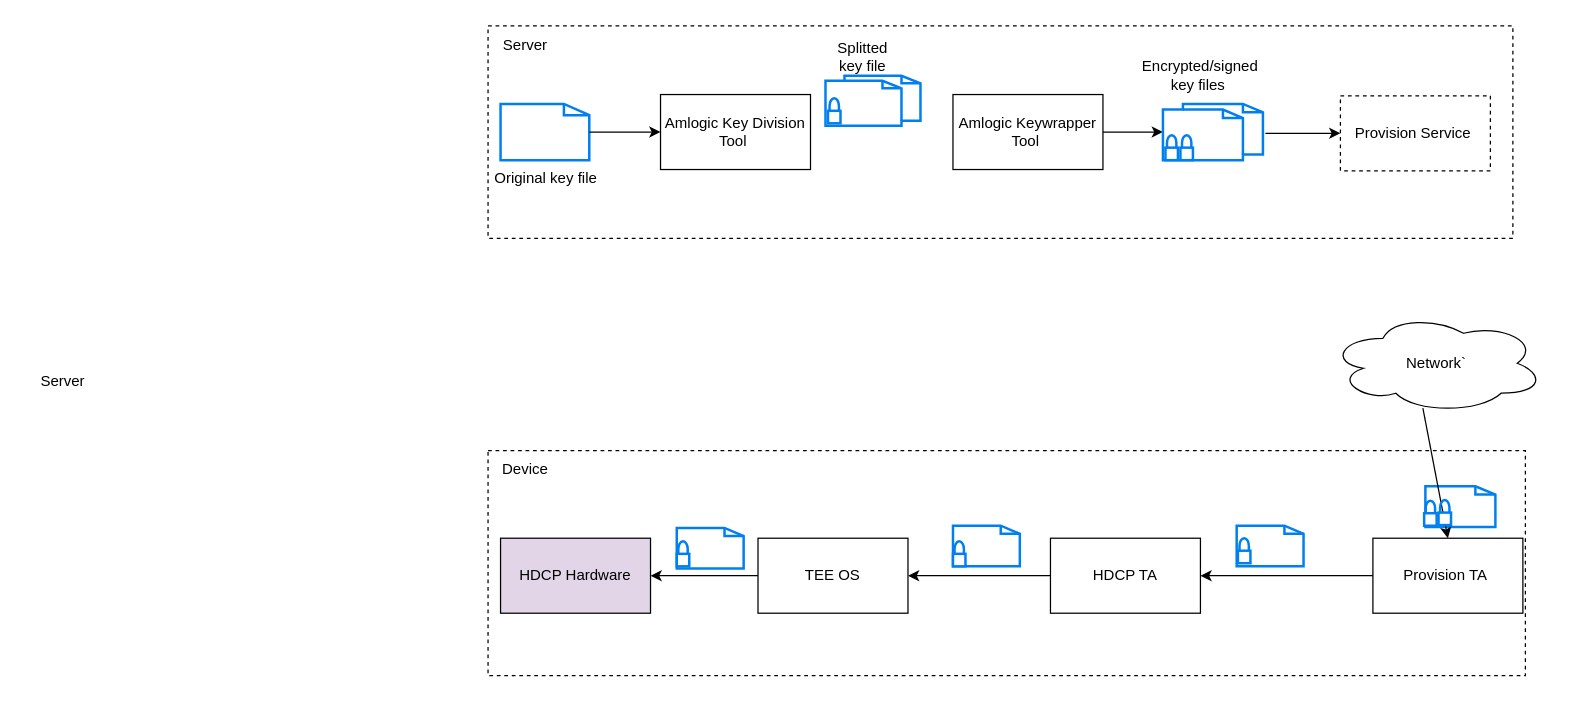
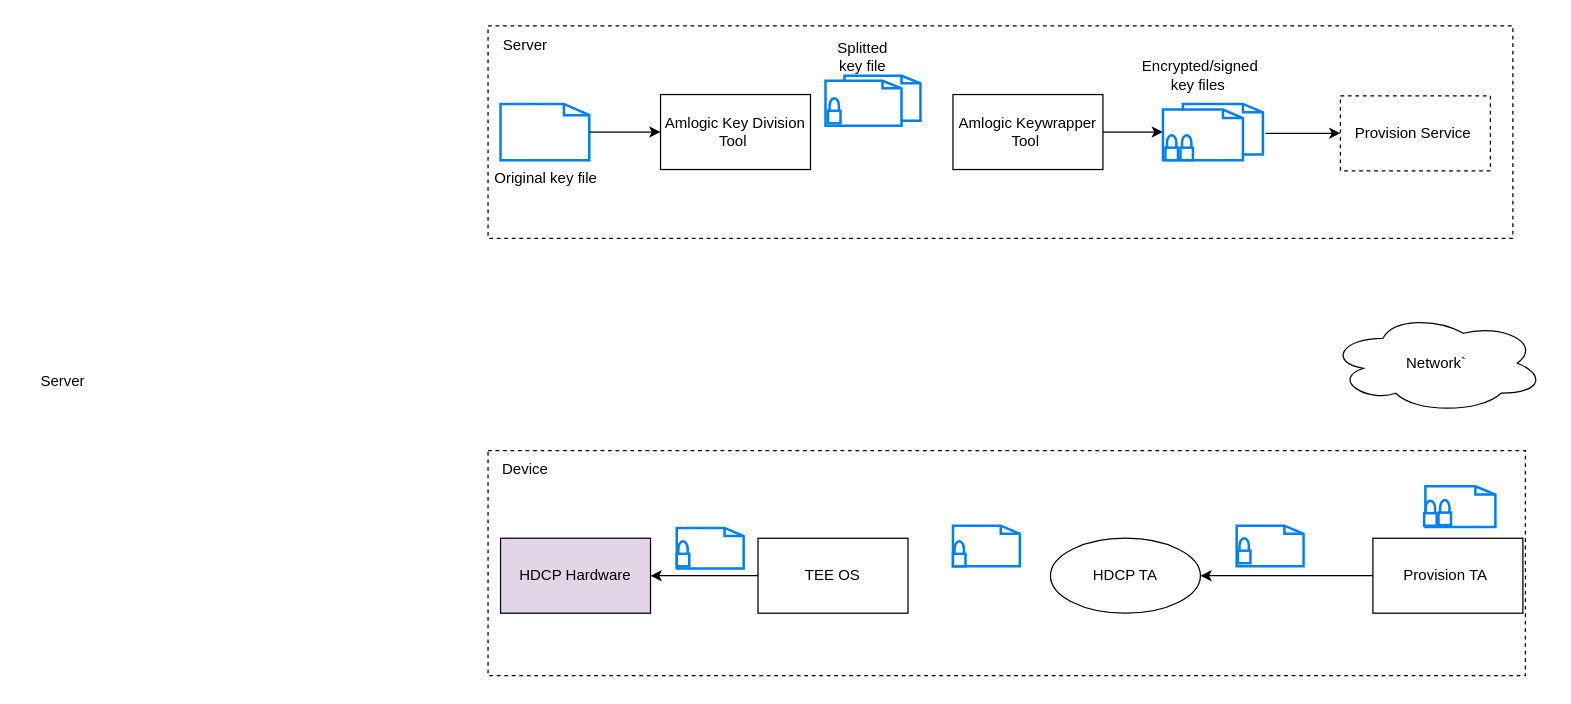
edge "Network`" -> "Provision TA": removed
edge "HDCP TA" -> "TEE OS": removed
node "HDCP TA": shape rectangle -> ellipse
